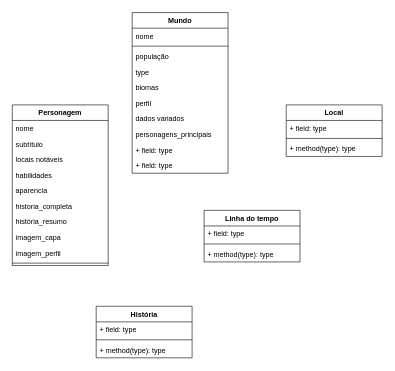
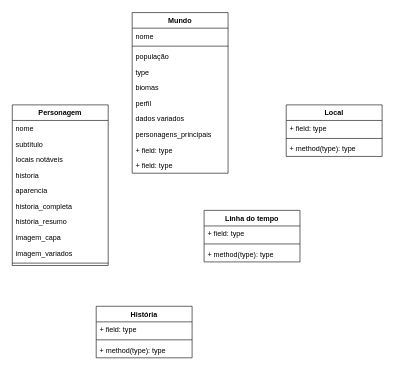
node "habilidades": label "habilidades" -> "historia"
node "imagem_perfil": label "imagem_perfil" -> "imagem_variados"
